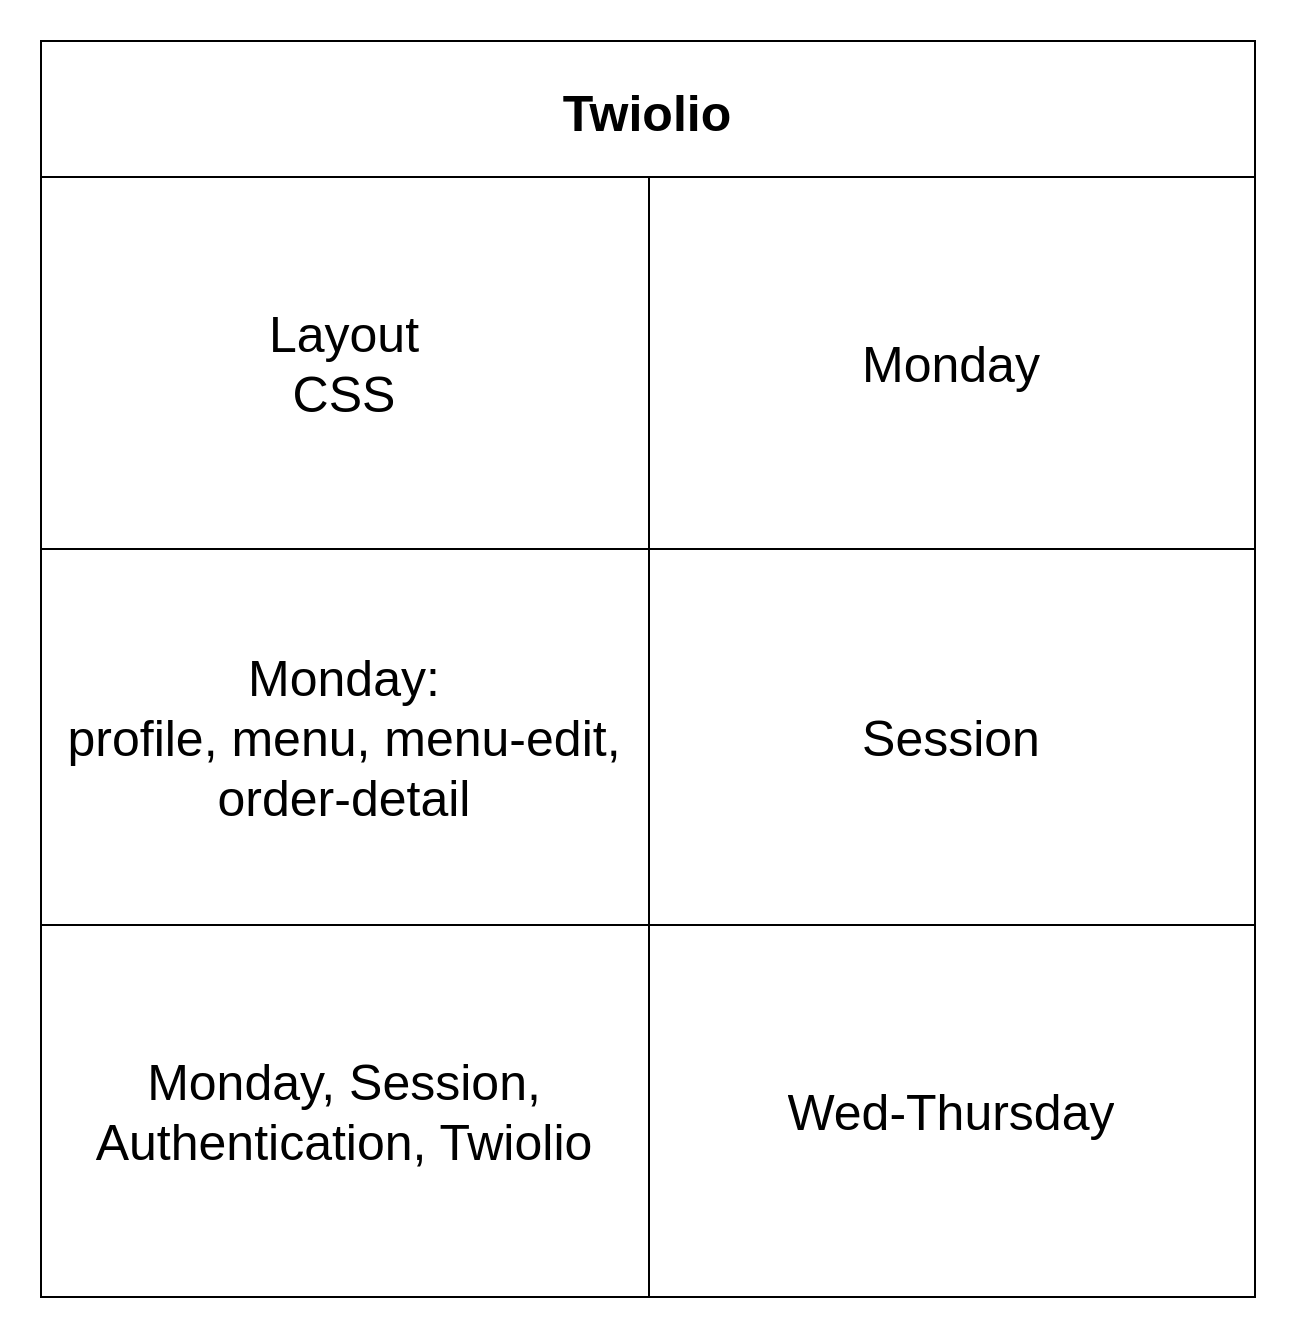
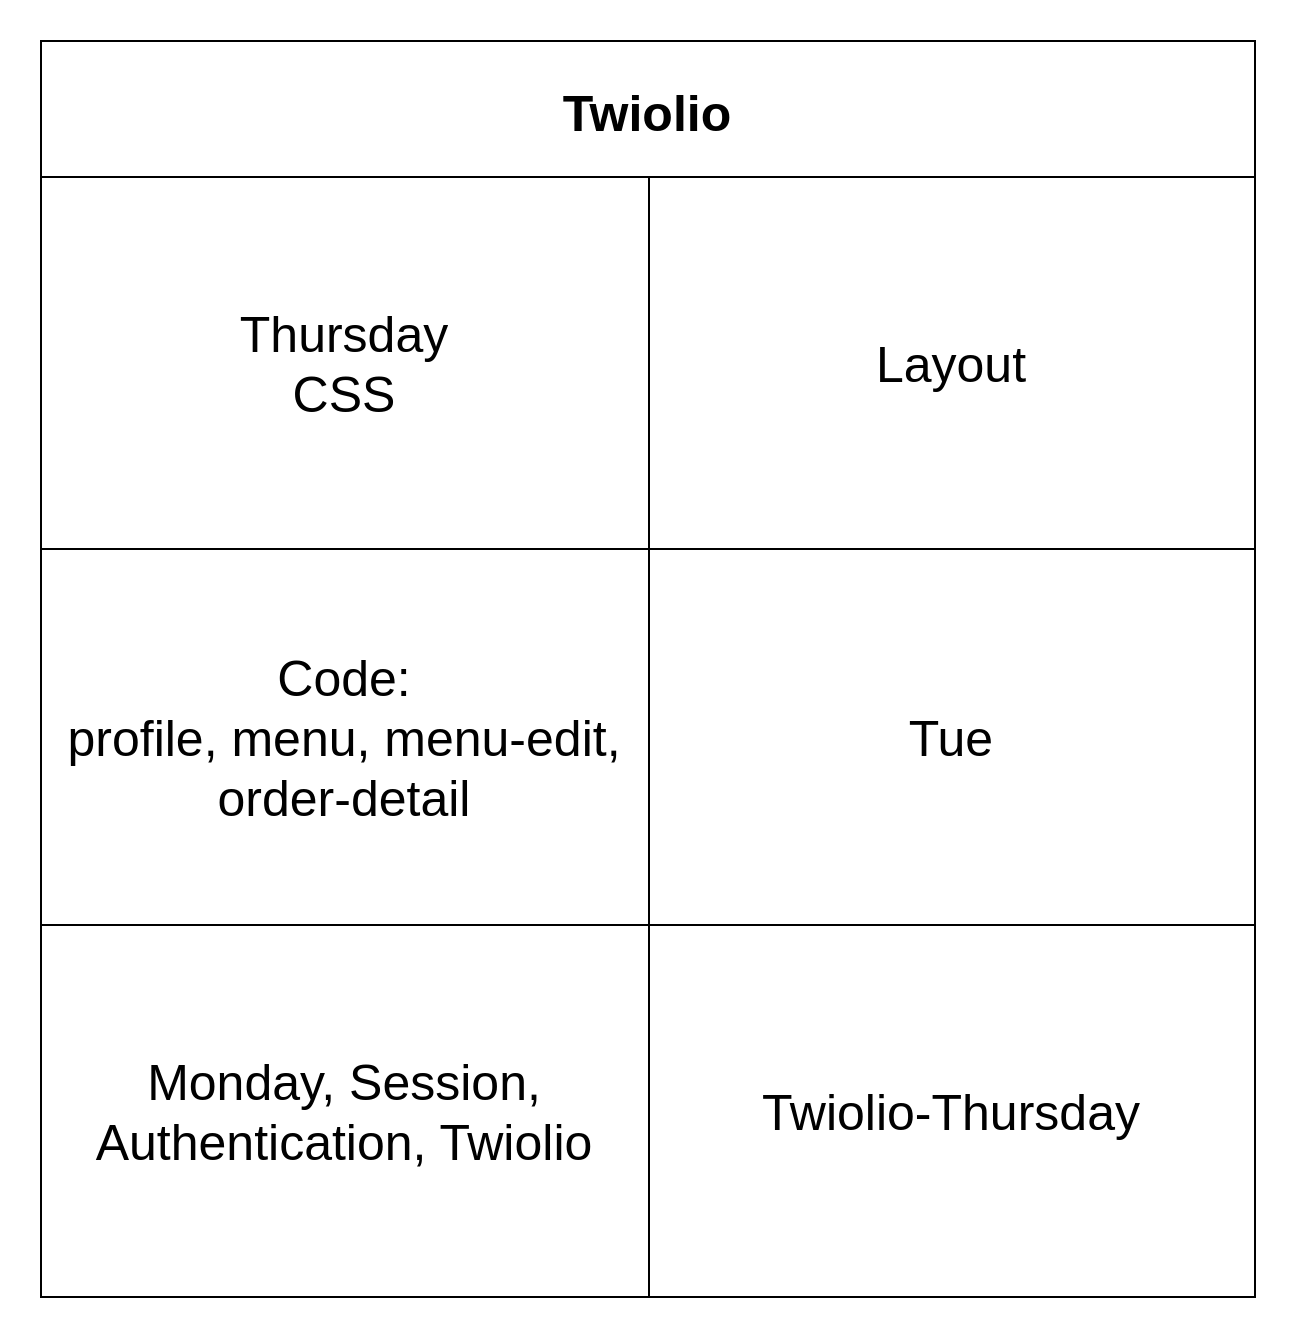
node "Layout CSS": label "Layout CSS" -> "Thursday CSS"
node "Monday": label "Monday" -> "Layout"
node "Monday: profile, menu, menu-edit, order-detail": label "Monday: profile, menu, menu-edit, order-detail" -> "Code: profile, menu, menu-edit, order-detail"
node "Session": label "Session" -> "Tue"
node "Wed-Thursday": label "Wed-Thursday" -> "Twiolio-Thursday"
